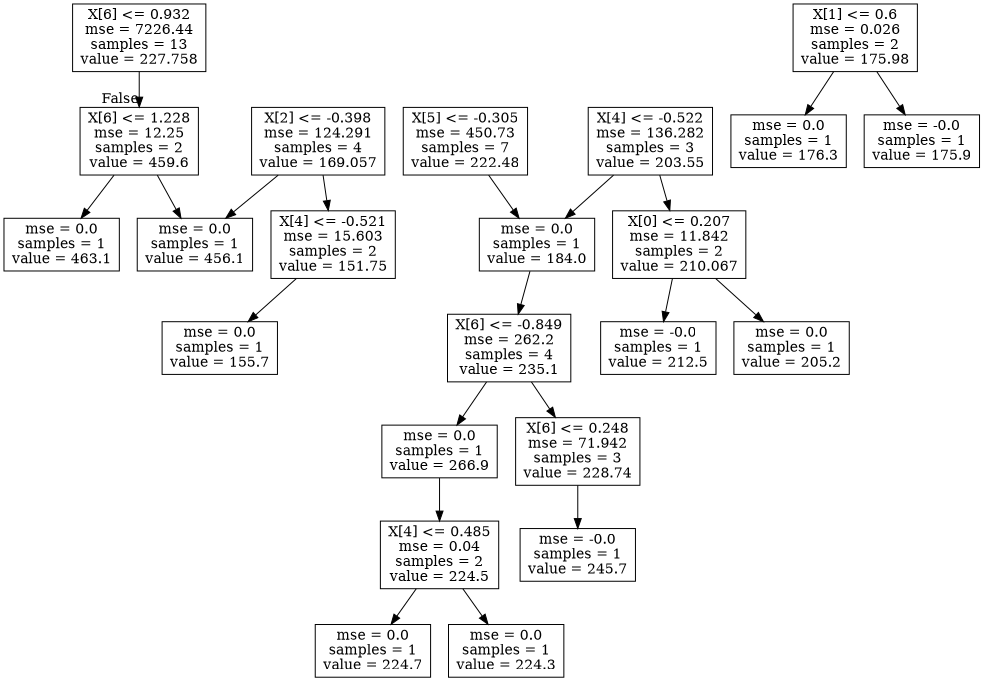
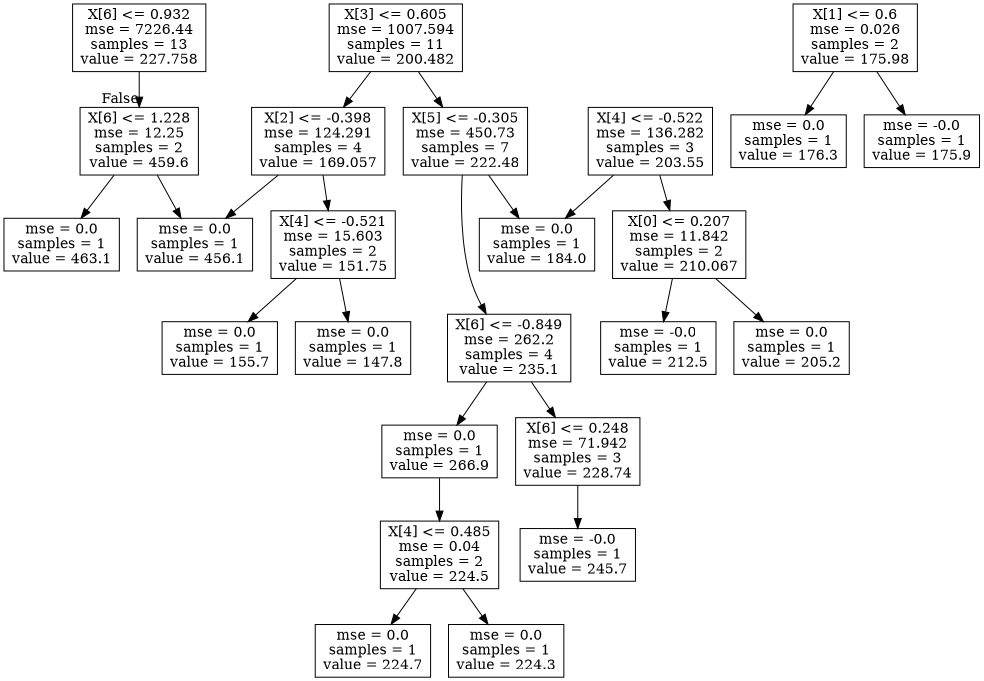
node "X[3] <= 0.605 mse = 1007.594 samples = 11 value = 200.482": added
edge "mse = 0.0 samples = 1 value = 184.0" -> "X[6] <= -0.849 mse = 262.2 samples = 4 value = 235.1": now "X[5] <= -0.305 mse = 450.73 samples = 7 value = 222.48" -> "X[6] <= -0.849 mse = 262.2 samples = 4 value = 235.1"
node "mse = 0.0 samples = 1 value = 147.8": added
